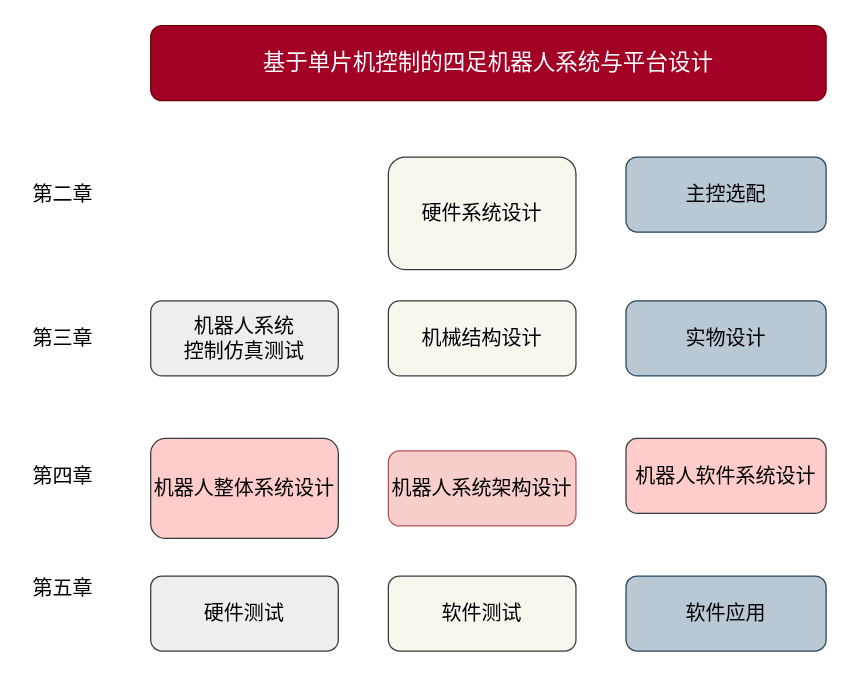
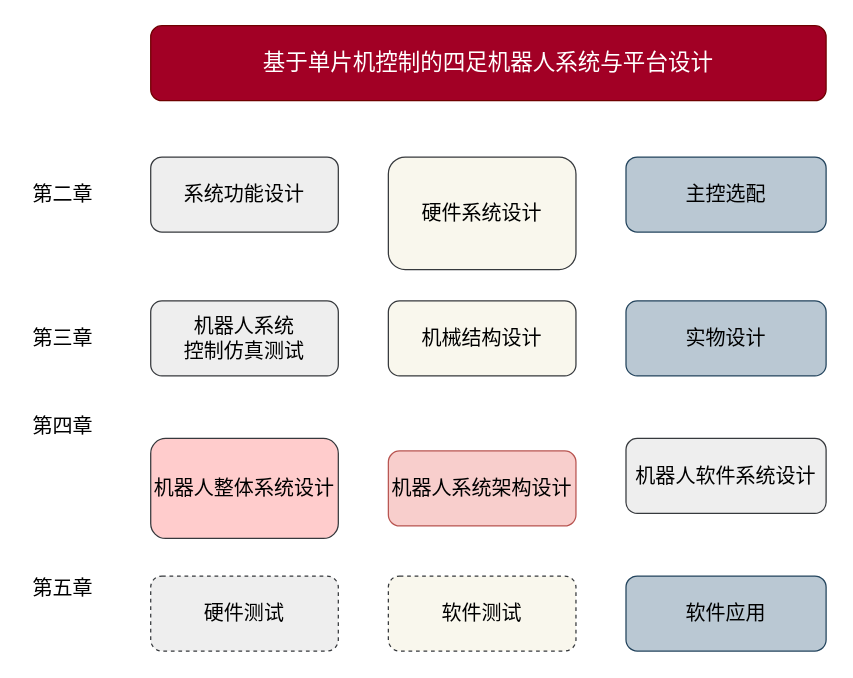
node "系统功能设计": added
node "第四章": moved (63, 476) -> (63, 426)
node "机器人软件系统设计": fillcolor #ffcccc -> #eeeeee
node "硬件测试": style solid -> dashed
node "软件测试": style solid -> dashed
